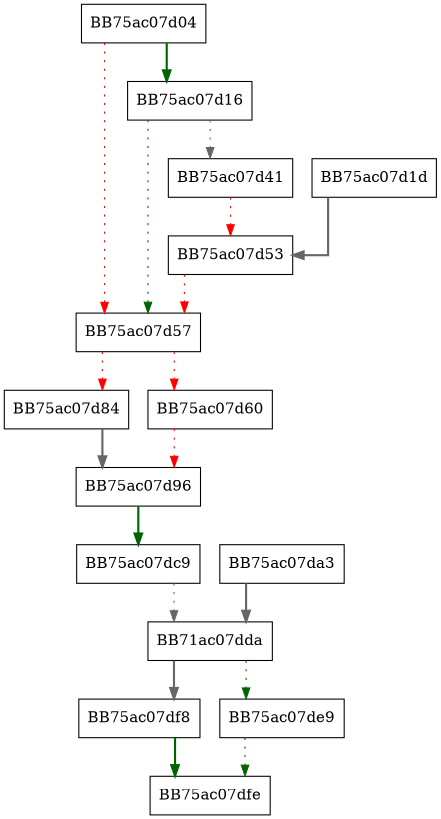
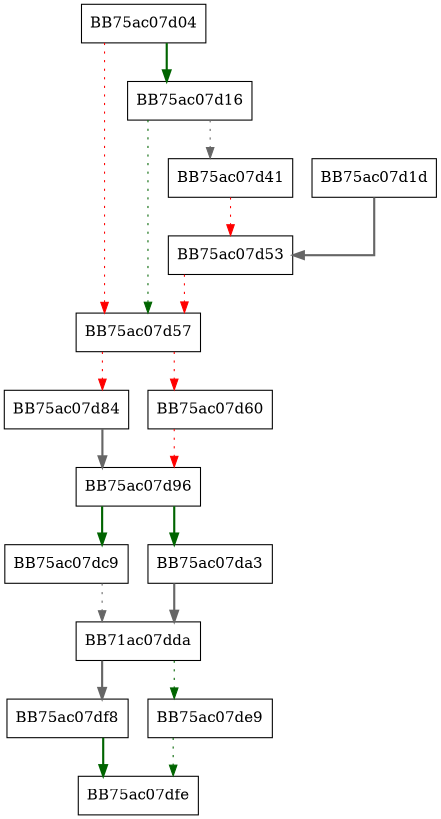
edge "BB75ac07d96" -> "BB75ac07da3": added
